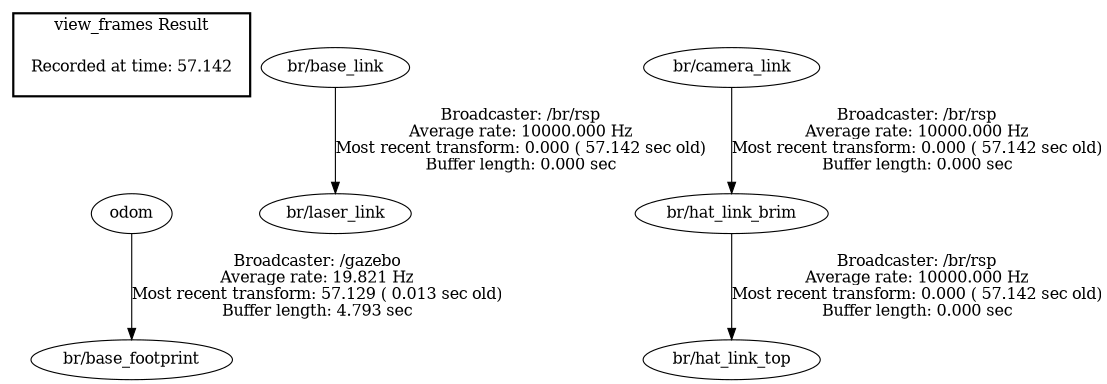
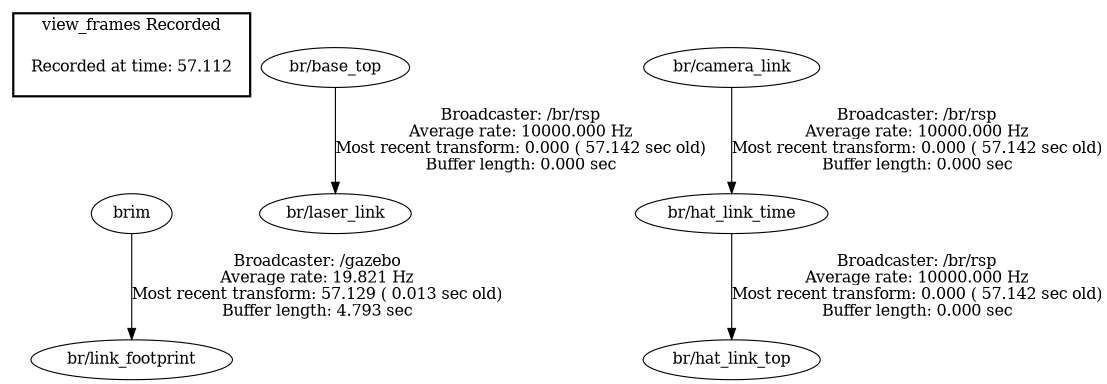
cluster "view_frames Result": label "view_frames Result" -> "view_frames Recorded"
node "Recorded at time: 57.142": label "Recorded at time: 57.142" -> "Recorded at time: 57.112"
node "br/base_link": label "br/base_link" -> "br/base_top"
node "odom": label "odom" -> "brim"
node "br/hat_link_brim": label "br/hat_link_brim" -> "br/hat_link_time"
node "br/base_footprint": label "br/base_footprint" -> "br/link_footprint"
